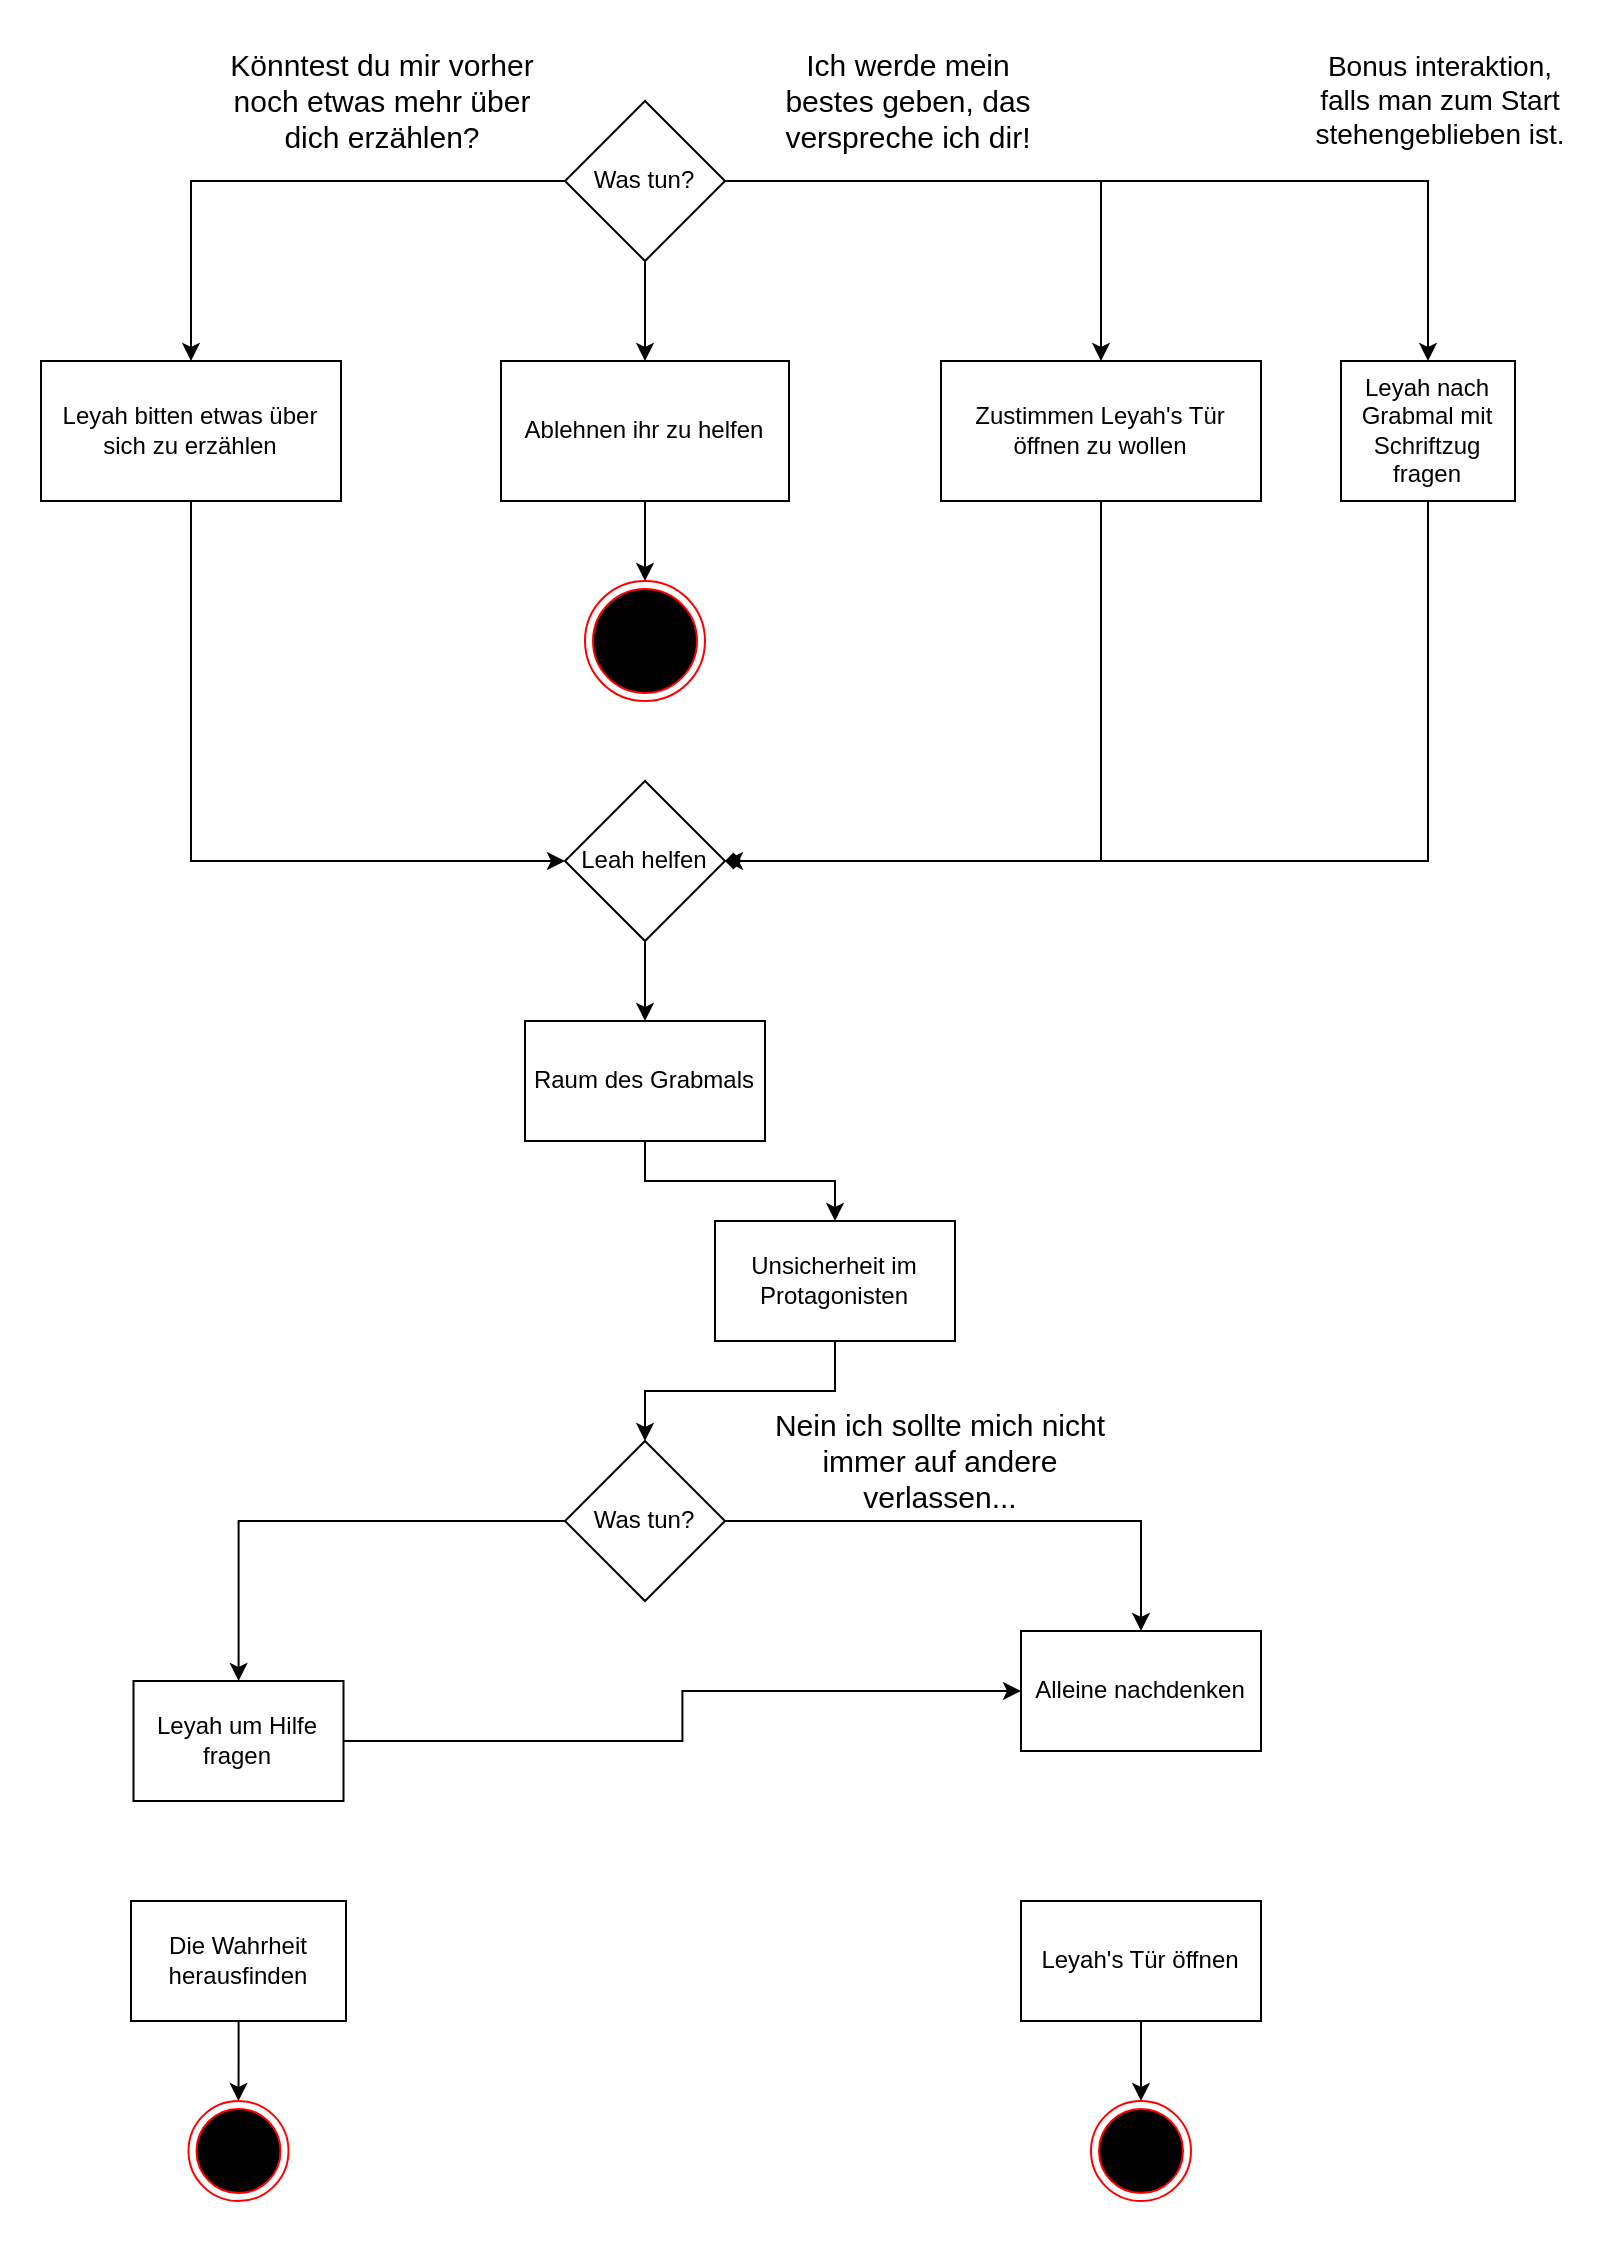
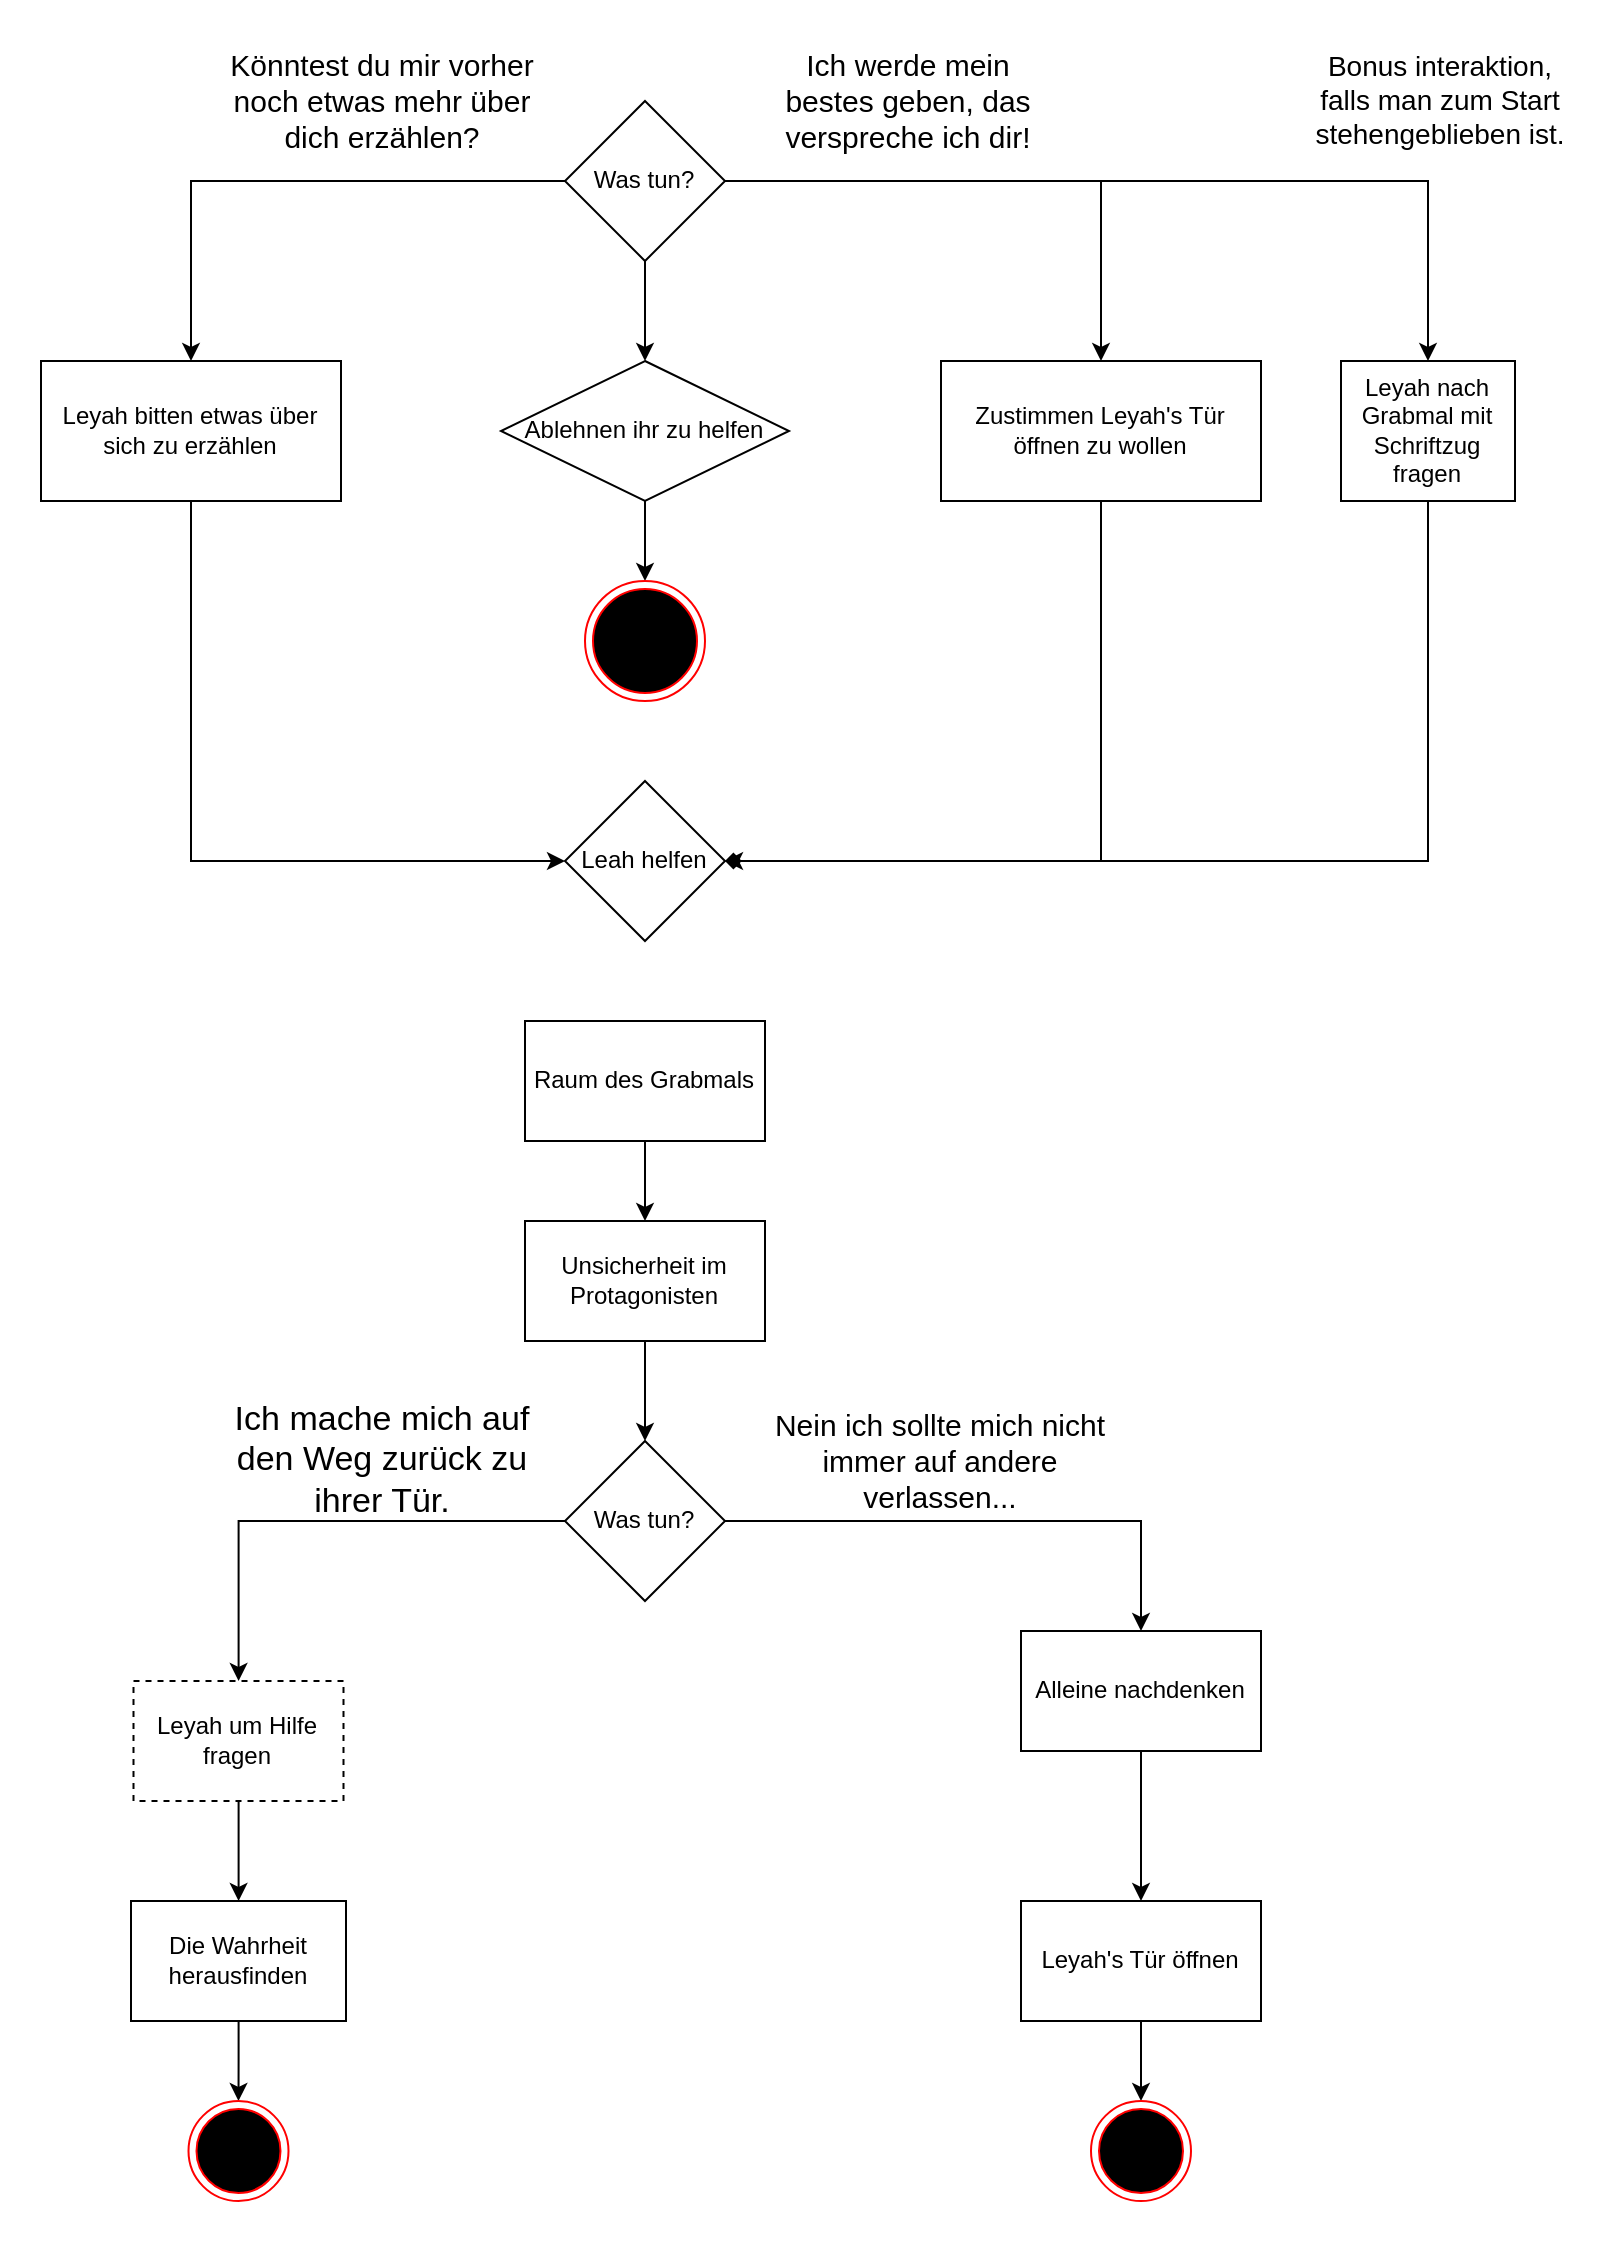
node "Ablehnen ihr zu helfen": shape rectangle -> diamond
edge "Leah helfen" -> "Raum des Grabmals": removed
node "Unsicherheit im Protagonisten": moved (835, 1281) -> (645, 1281)
node "Ich mache mich auf den Weg zurück zu ihrer Tür.": added
edge "Leyah um Hilfe fragen" -> "Alleine nachdenken": now "Leyah um Hilfe fragen" -> "Die Wahrheit herausfinden"
node "Leyah um Hilfe fragen": style solid -> dashed
edge "Alleine nachdenken" -> "Leyah's Tür öffnen": added
